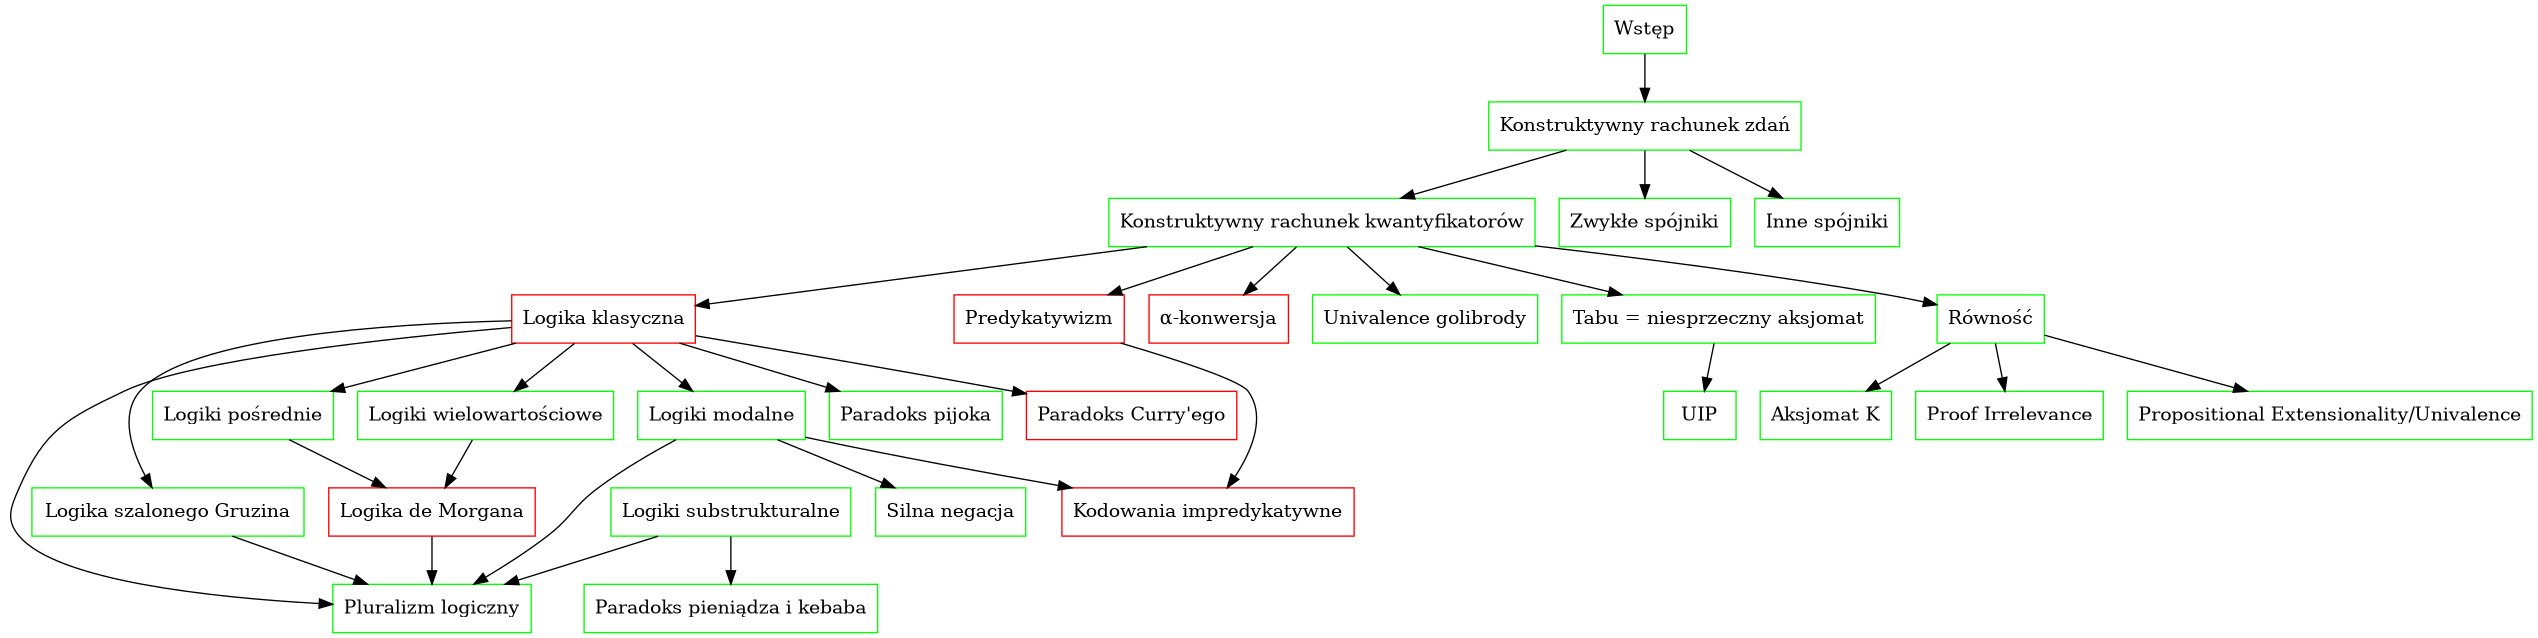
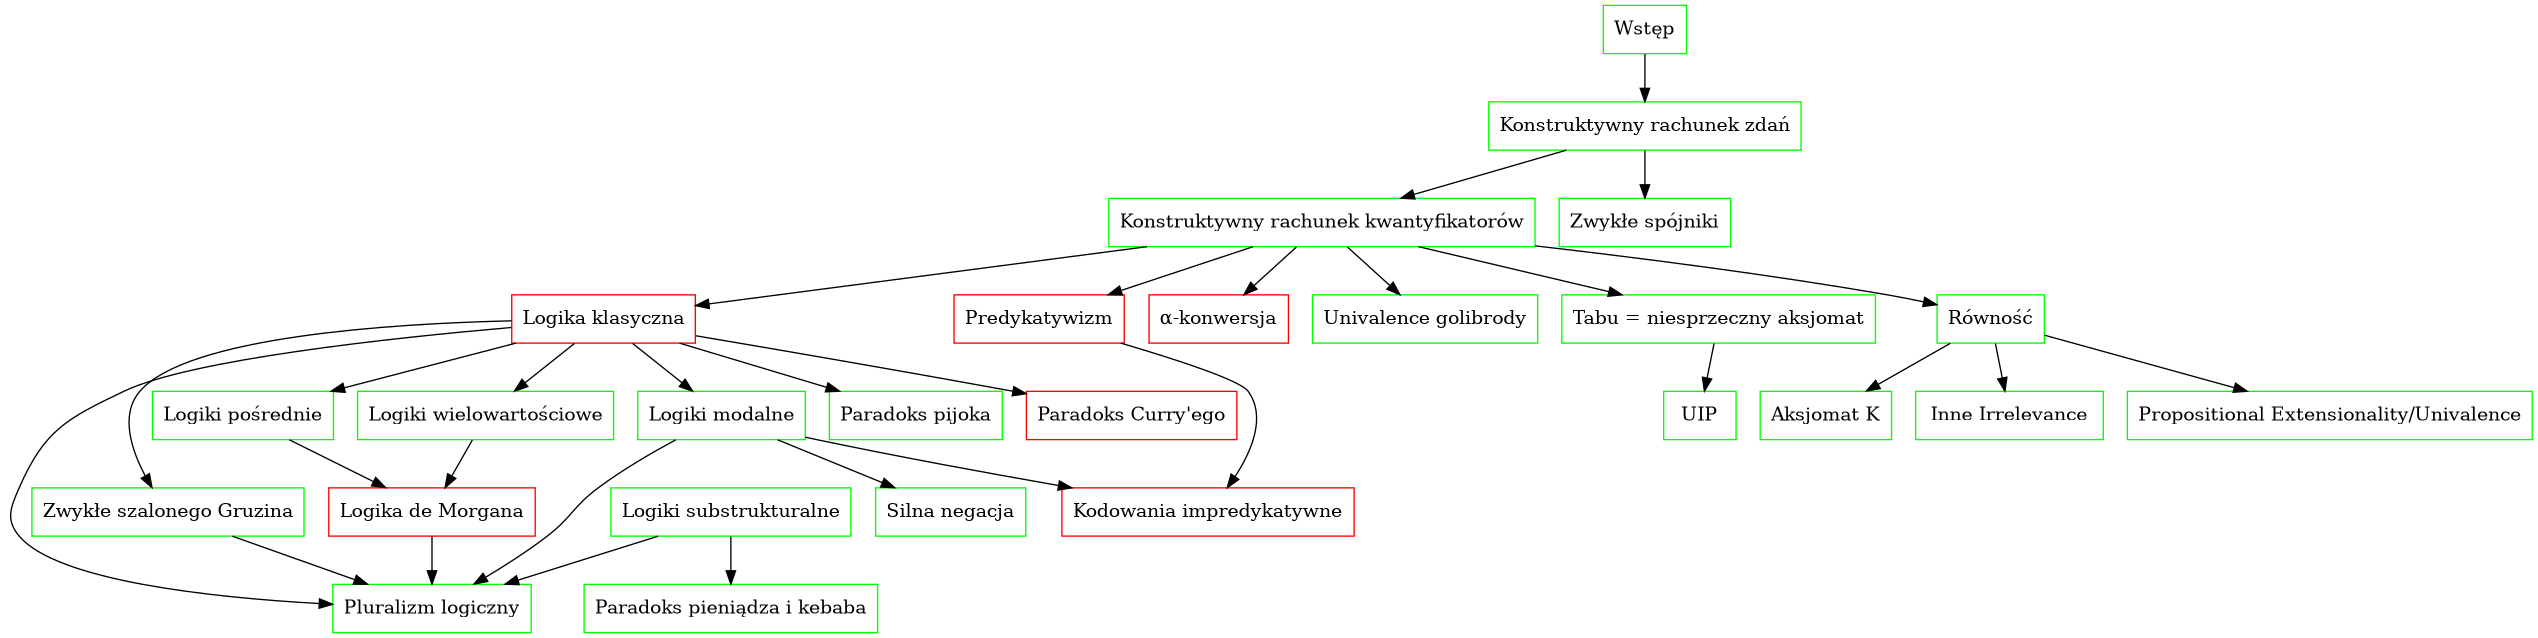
node "Inne spójniki": removed
node "Proof Irrelevance": label "Proof Irrelevance" -> "Inne Irrelevance"
node "Logika szalonego Gruzina": label "Logika szalonego Gruzina" -> "Zwykłe szalonego Gruzina"
